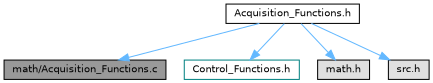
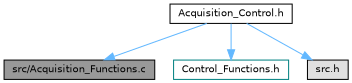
node "Acquisition_Functions.h": label "Acquisition_Functions.h" -> "Acquisition_Control.h"
node "math/Acquisition_Functions.c": label "math/Acquisition_Functions.c" -> "src/Acquisition_Functions.c"
node "math.h": removed
